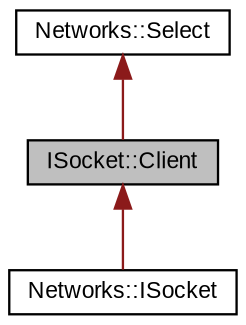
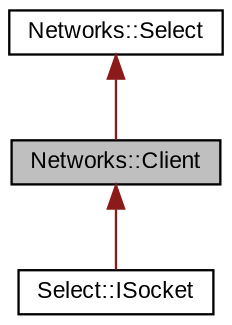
node "ISocket::Client": label "ISocket::Client" -> "Networks::Client"
node "Networks::ISocket": label "Networks::ISocket" -> "Select::ISocket"
